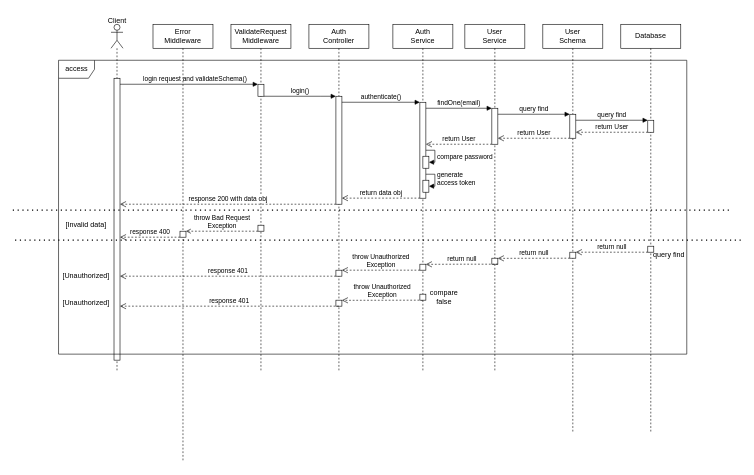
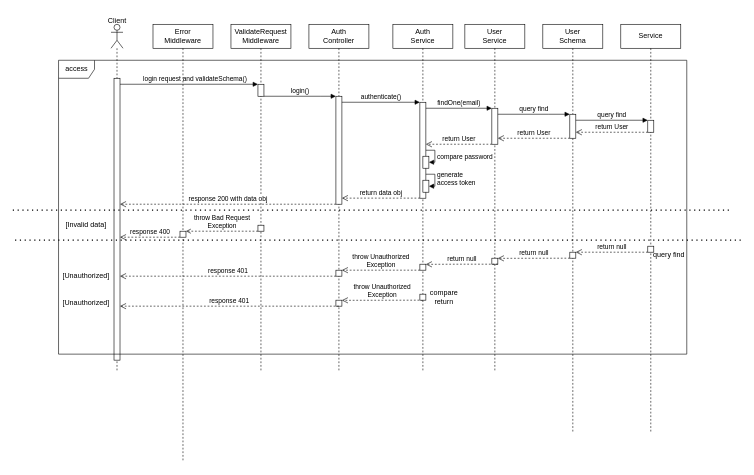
node "Database": label "Database" -> "Service"
node "compare false": label "compare false" -> "compare return"
